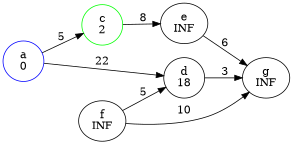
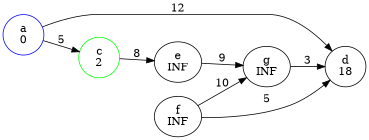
edge "e INF" -> "g INF": label "6" -> "9"
edge "a 0" -> "d 18": label "22" -> "12"
edge "d 18" -> "g INF": reversed
